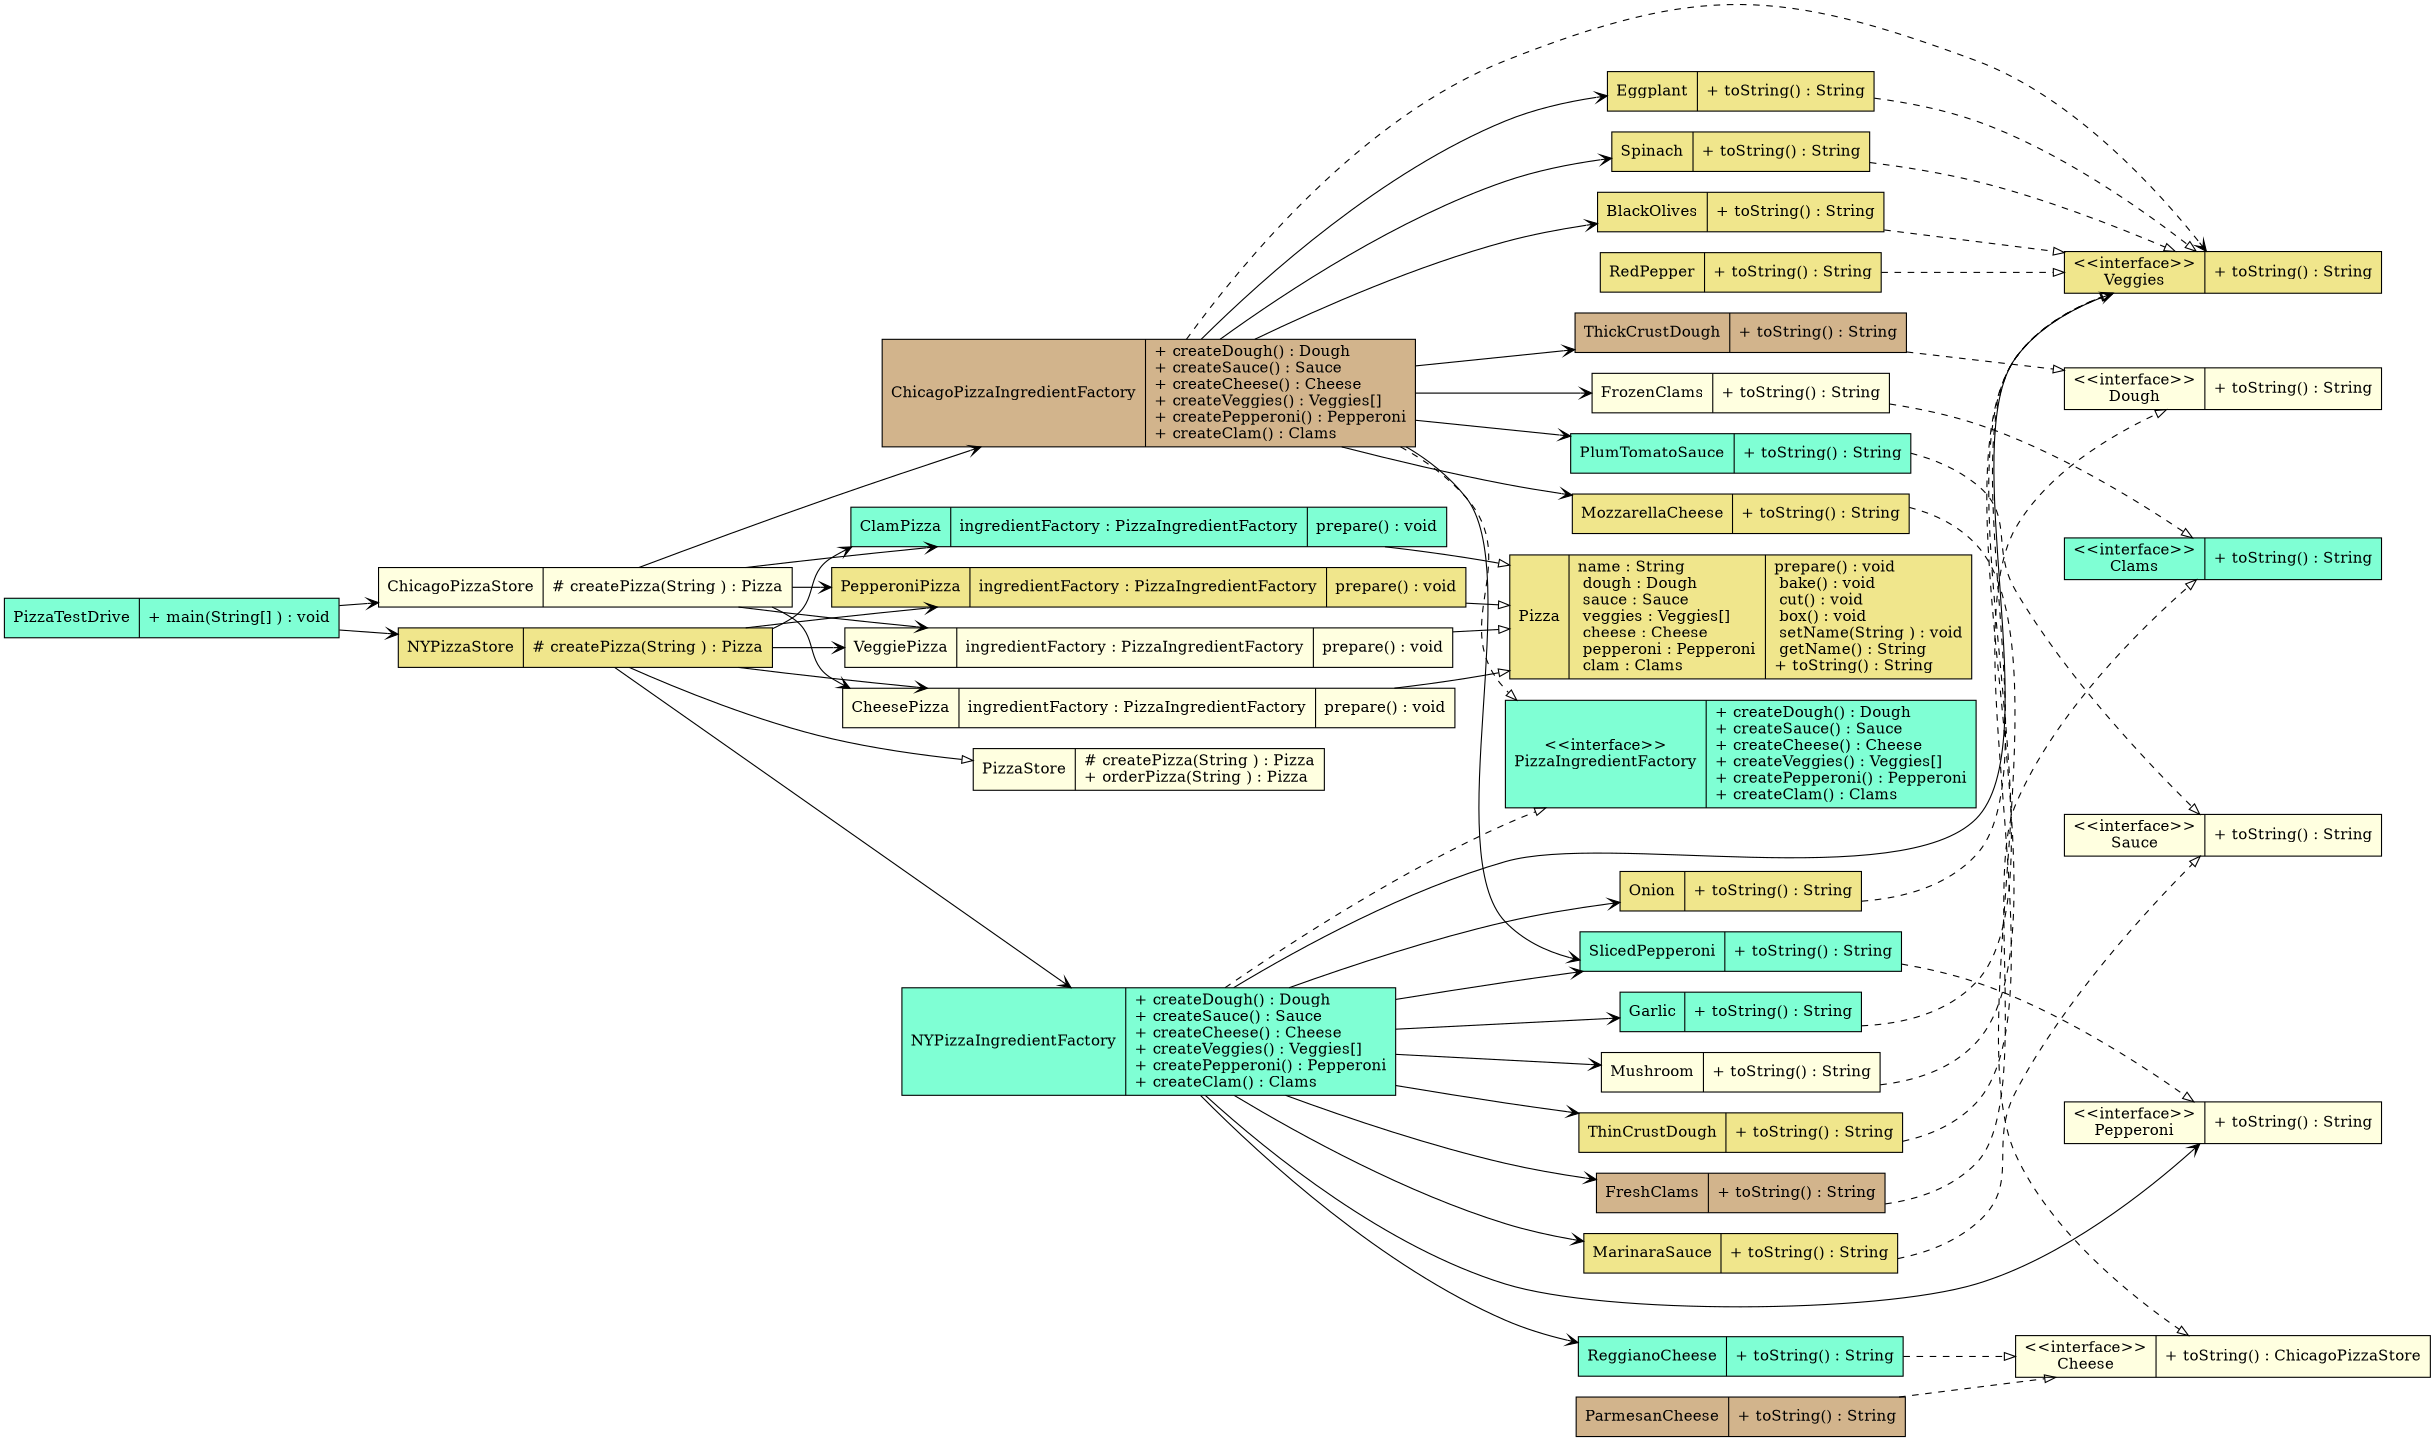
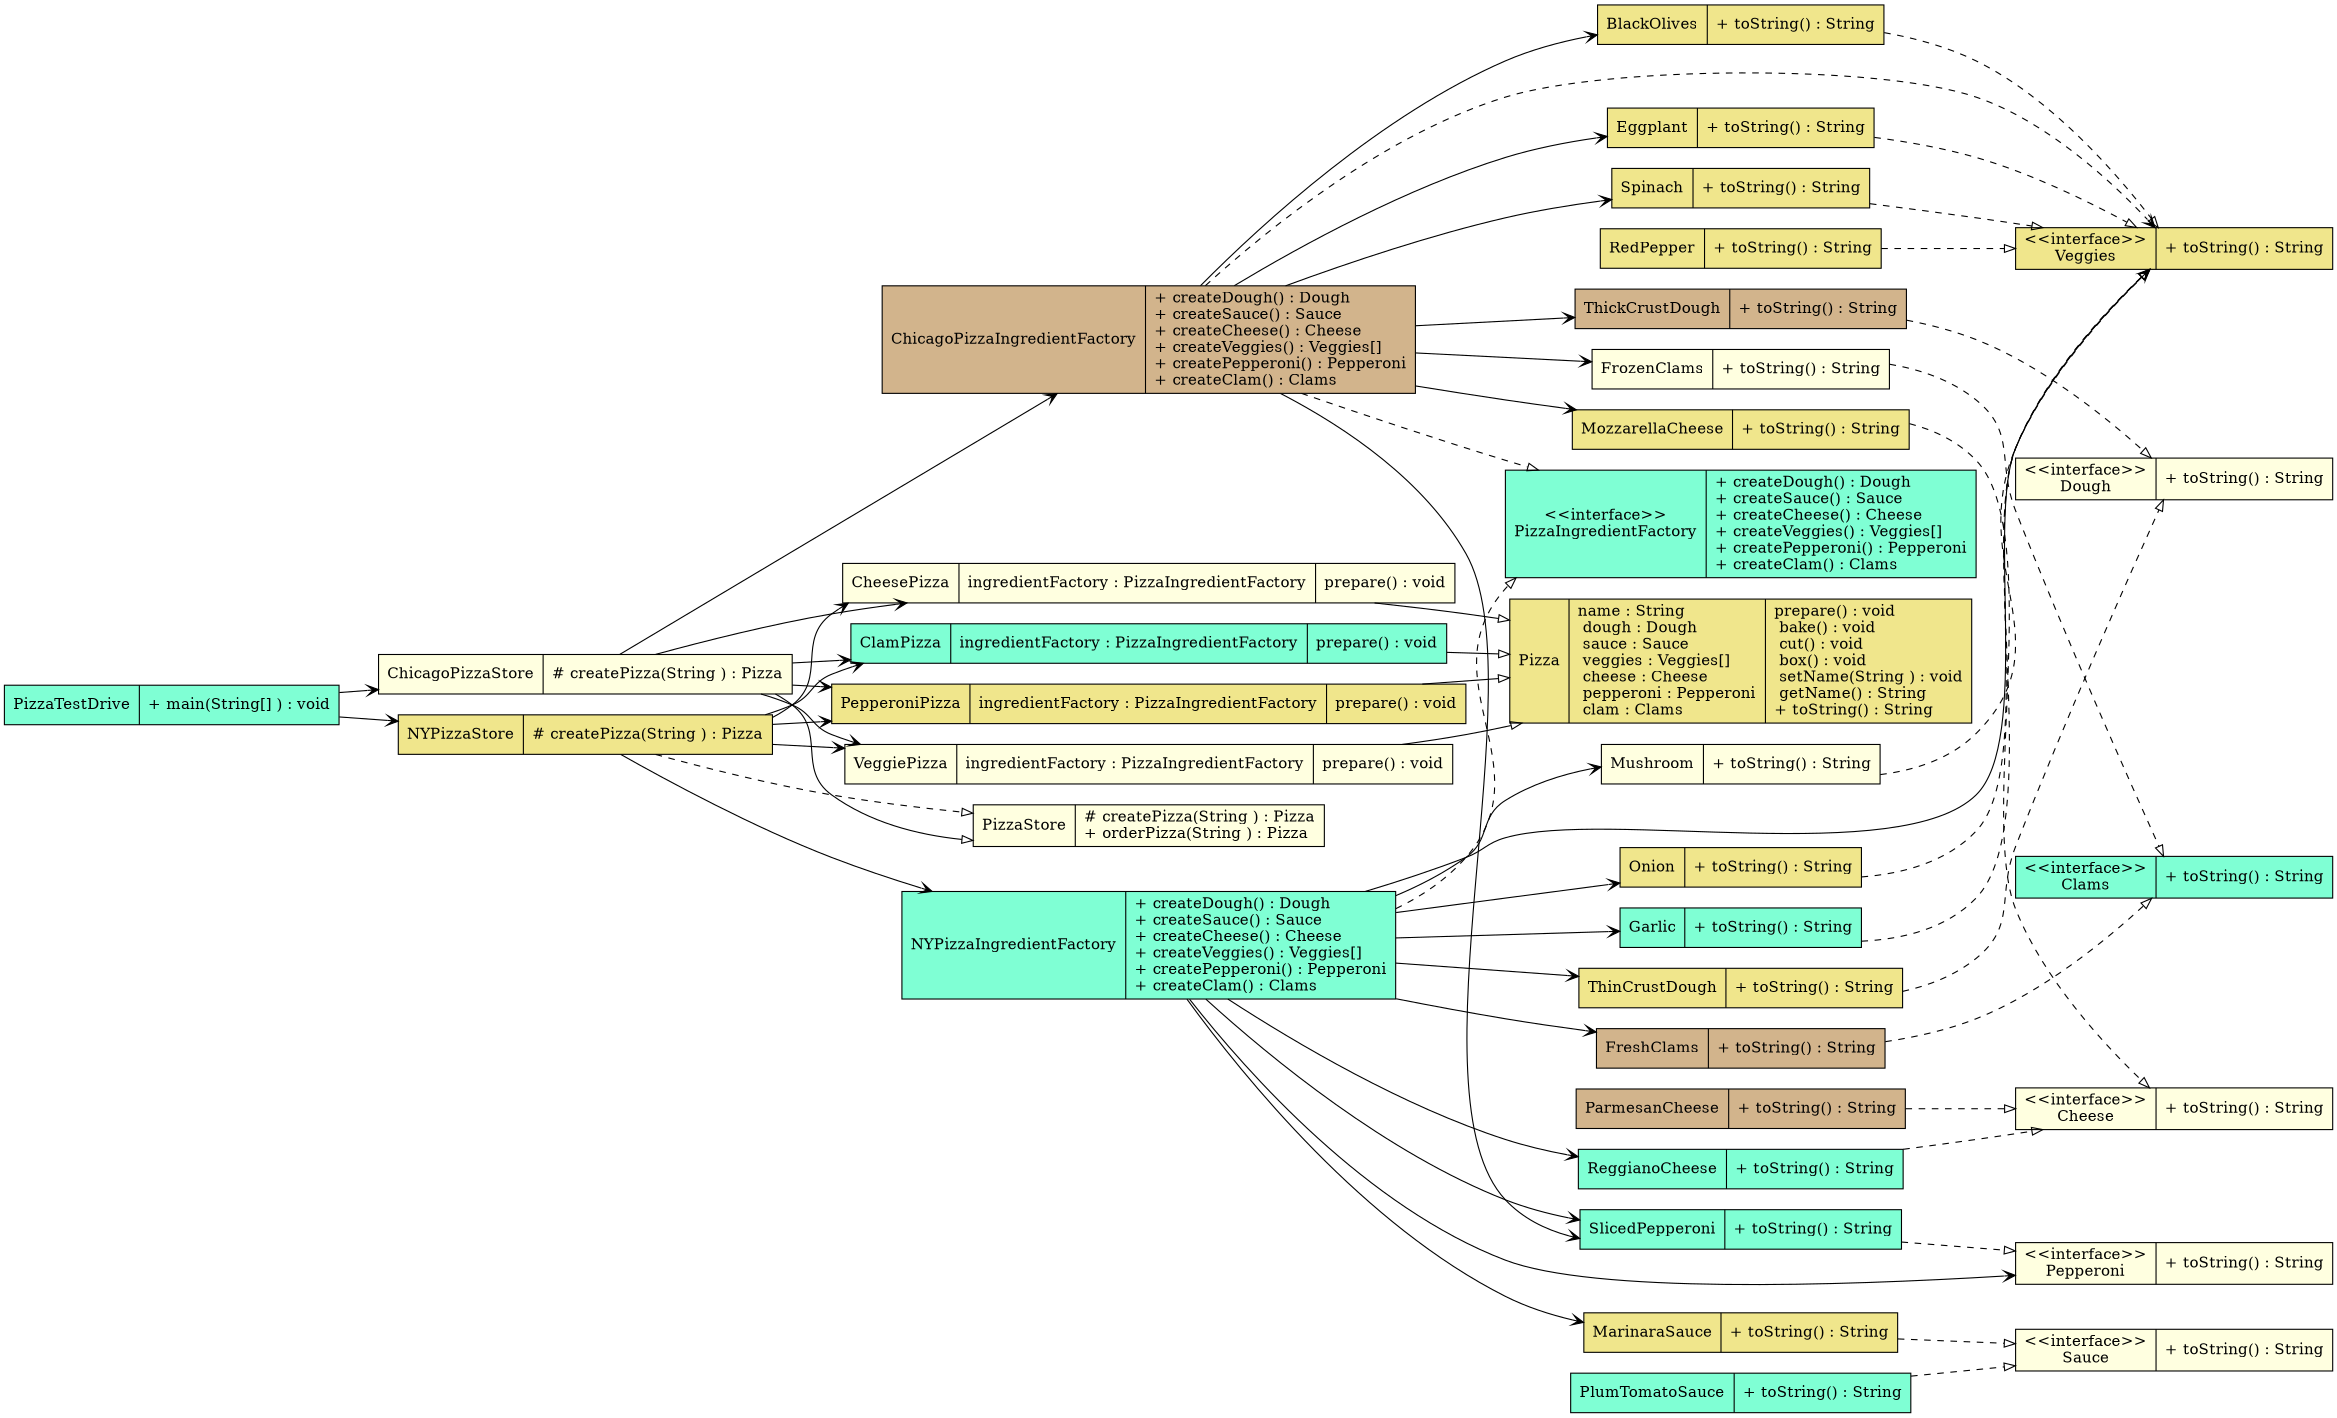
edge "ChicagoPizzaIngredientFactory" -> "PlumTomatoSauce": removed
edge "NYPizzaStore" -> "PizzaStore": style solid -> dashed
edge "ChicagoPizzaStore" -> "PizzaStore": added
node "Cheese": text "+ toString() : ChicagoPizzaStore" -> "+ toString() : String"
